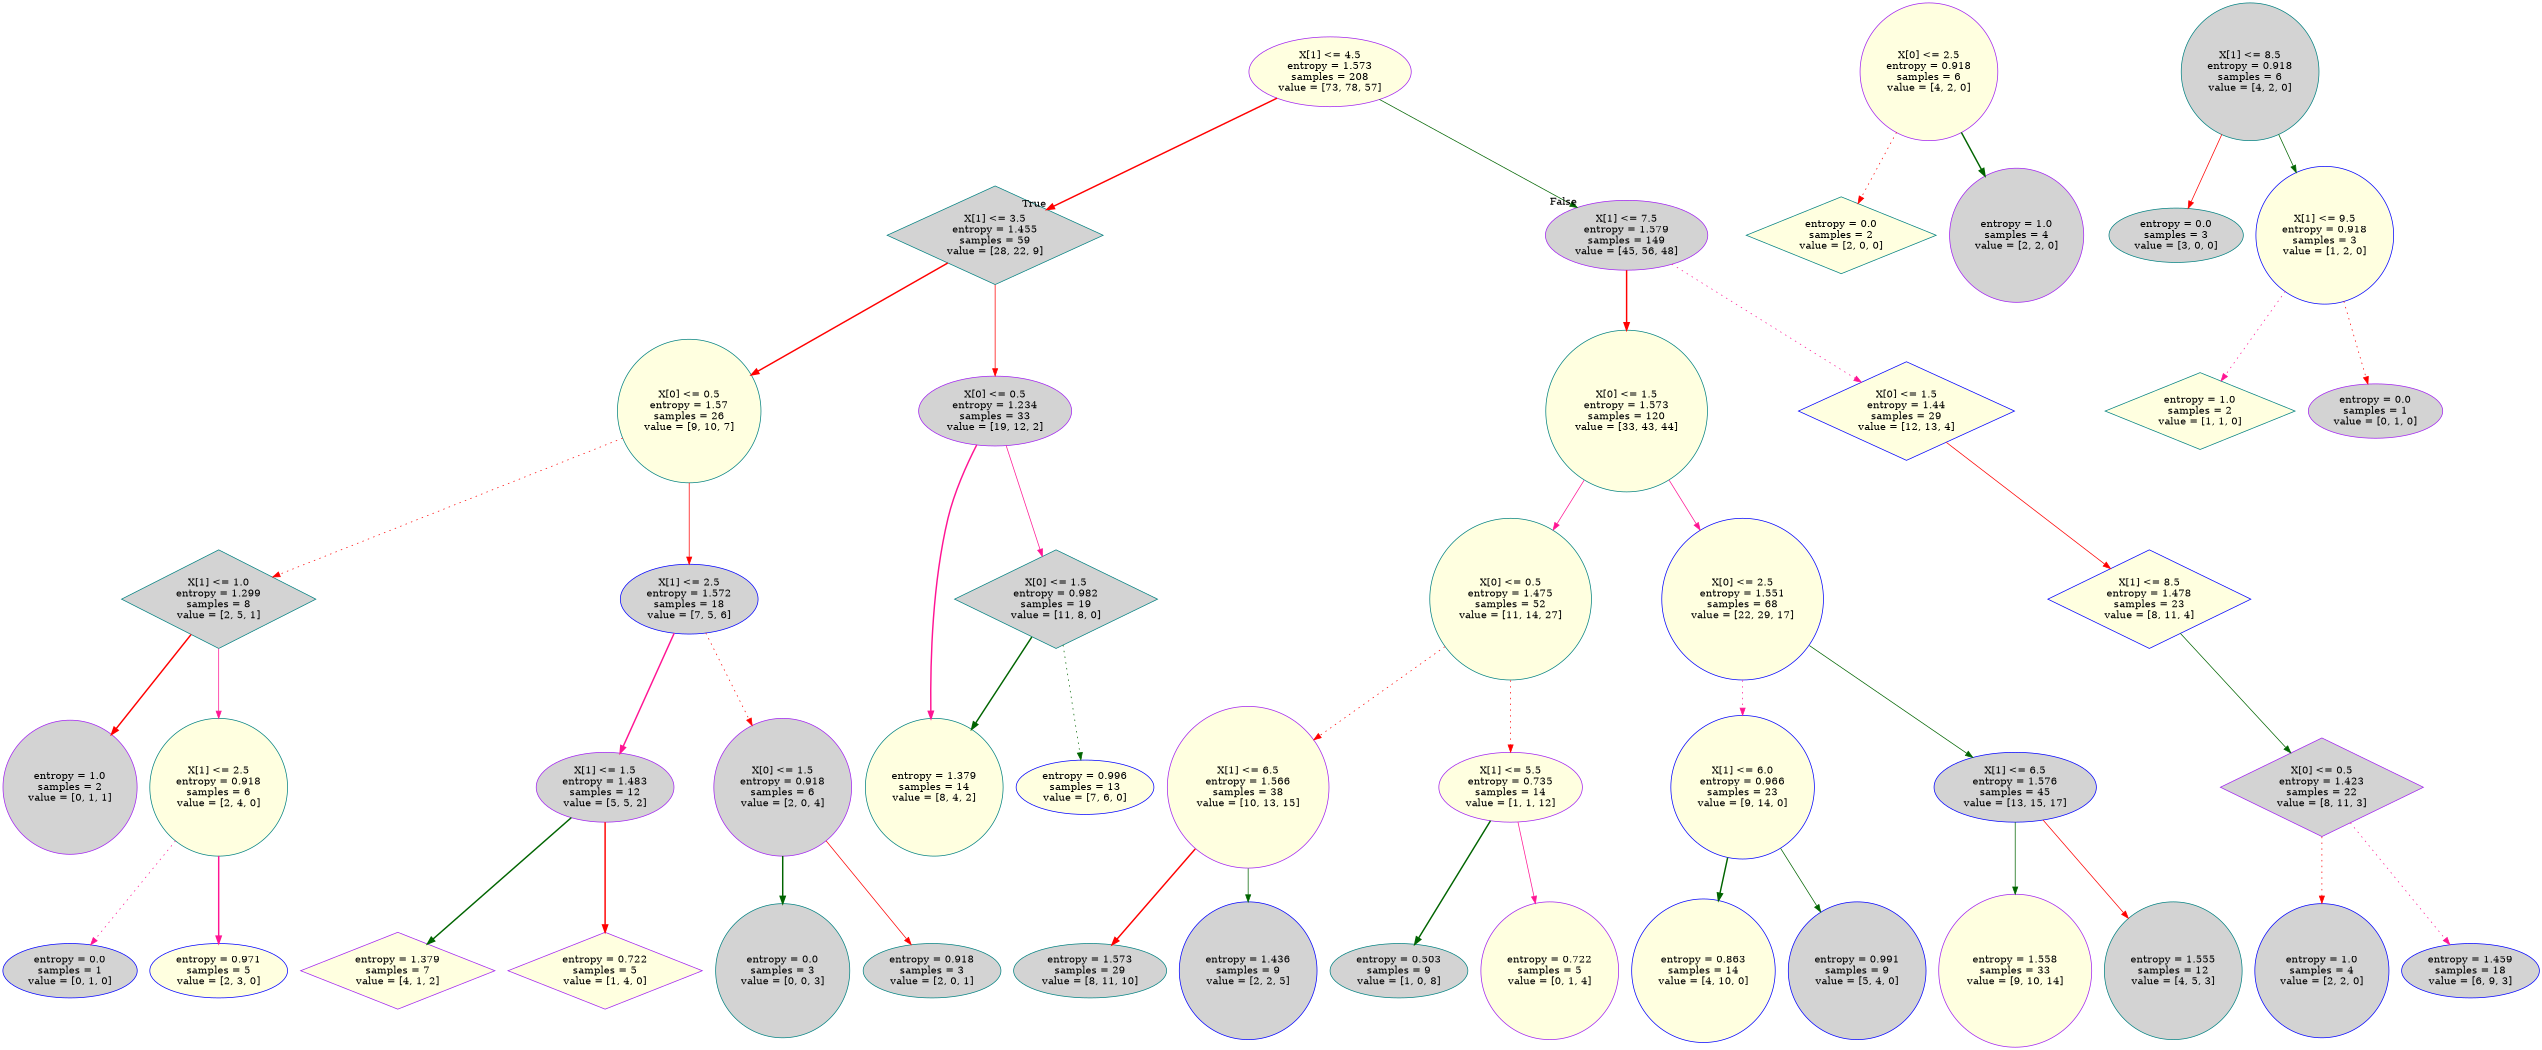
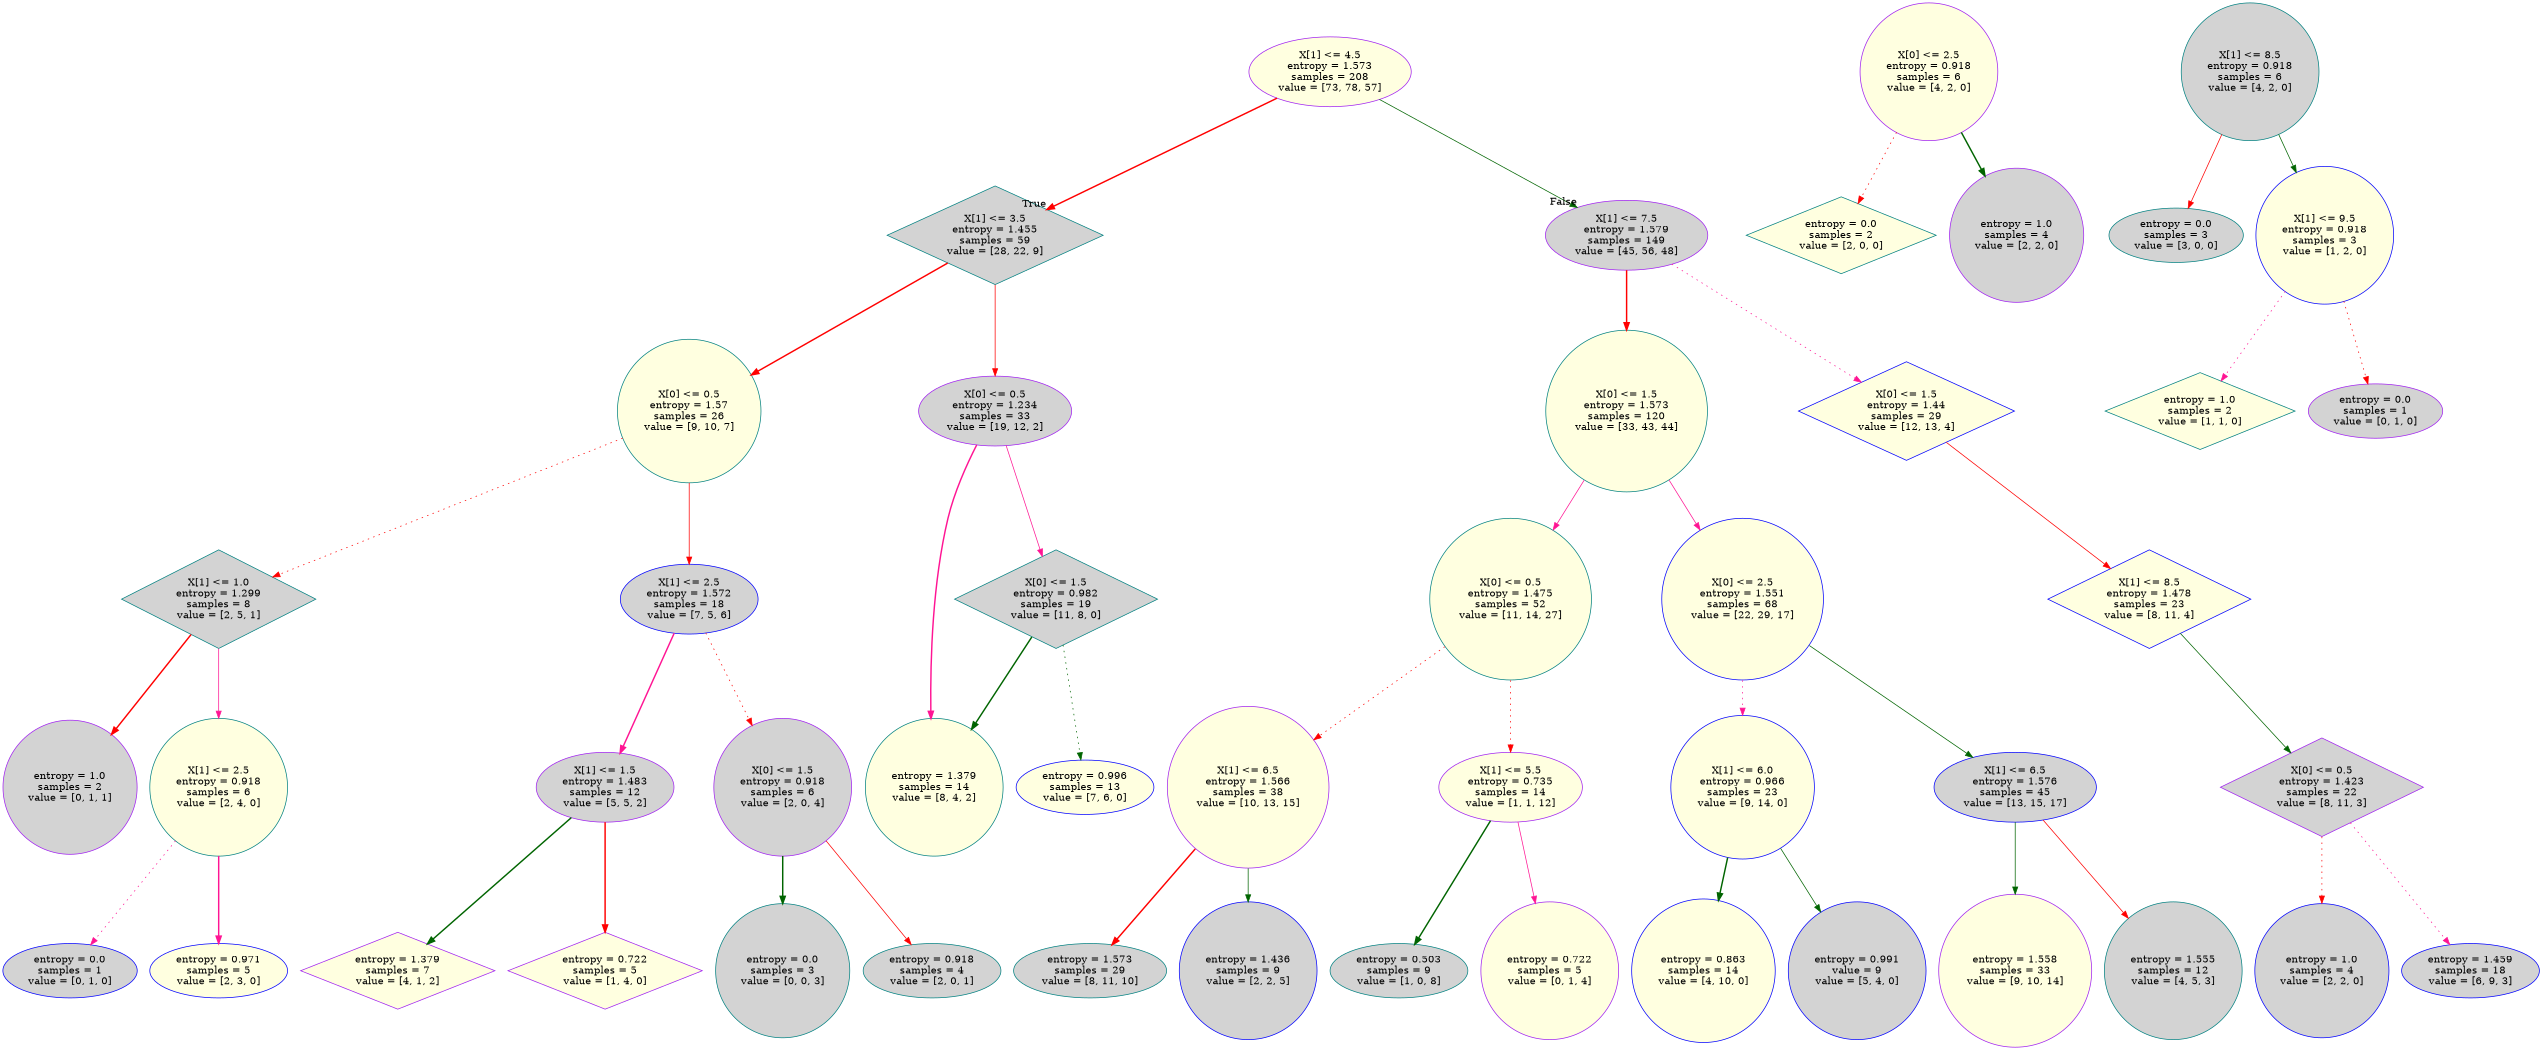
node "entropy = 0.918 samples = 3 value = [2, 0, 1]": label "entropy = 0.918 samples = 3 value = [2, 0, 1]" -> "entropy = 0.918 samples = 4 value = [2, 0, 1]"
node "entropy = 0.991 samples = 9 value = [5, 4, 0]": label "entropy = 0.991 samples = 9 value = [5, 4, 0]" -> "entropy = 0.991 value = 9 value = [5, 4, 0]"
